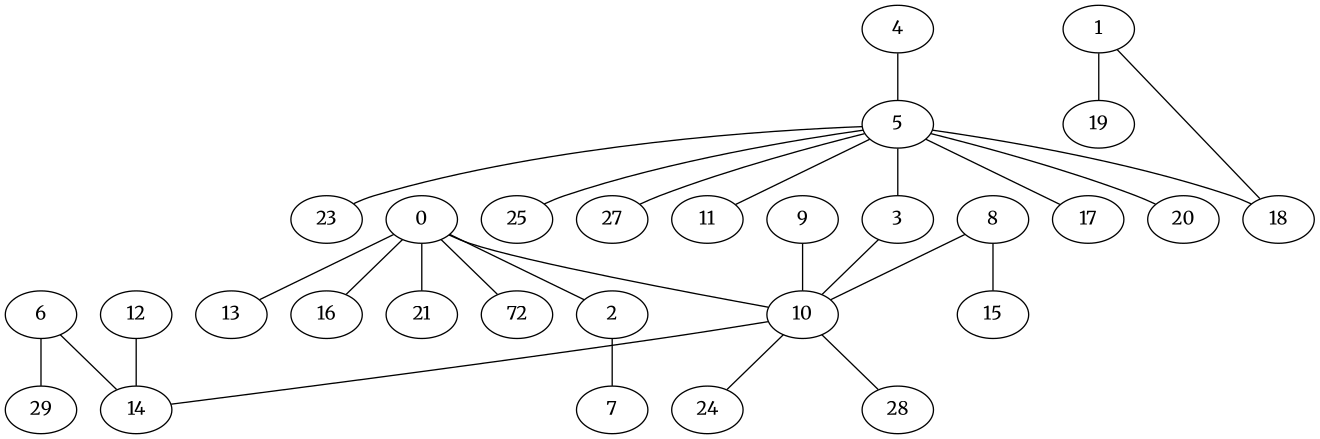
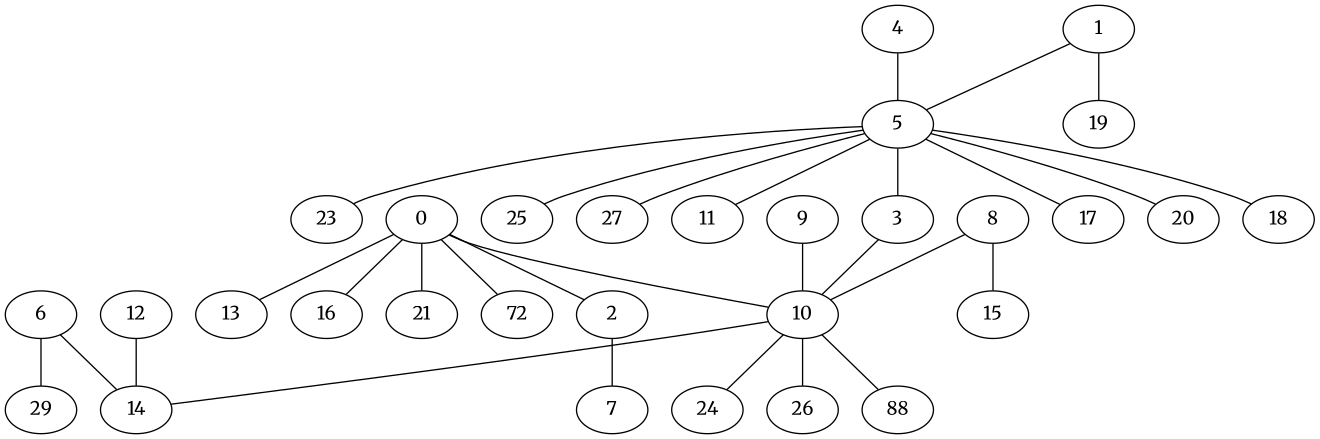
edge "1" -- "18": now "1" -- "5"
node "26": added
node "28": label "28" -> "88"
